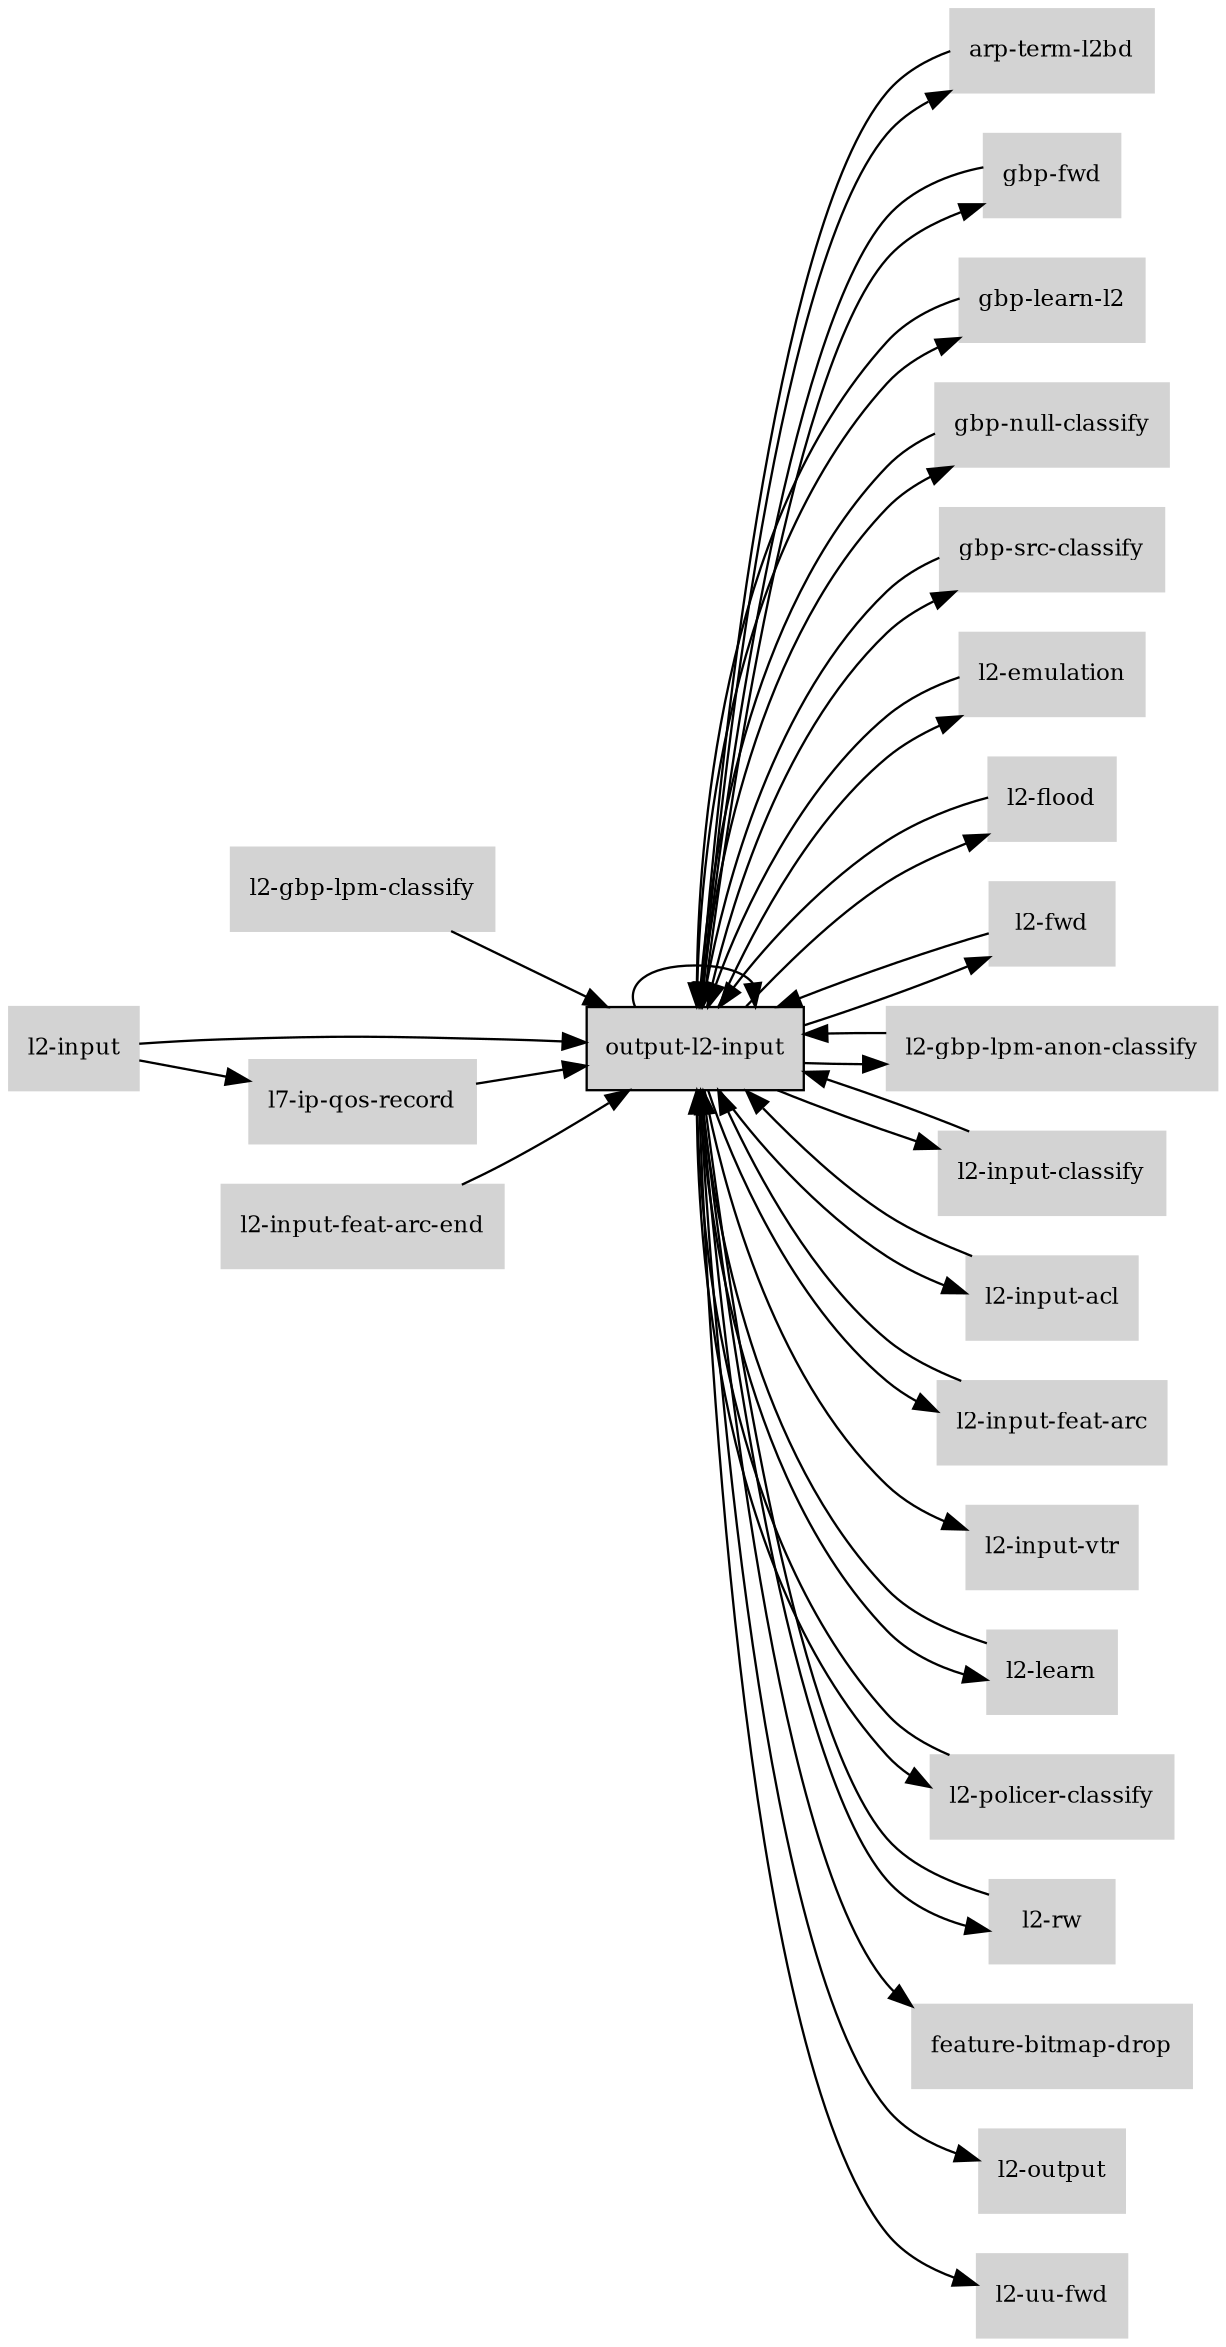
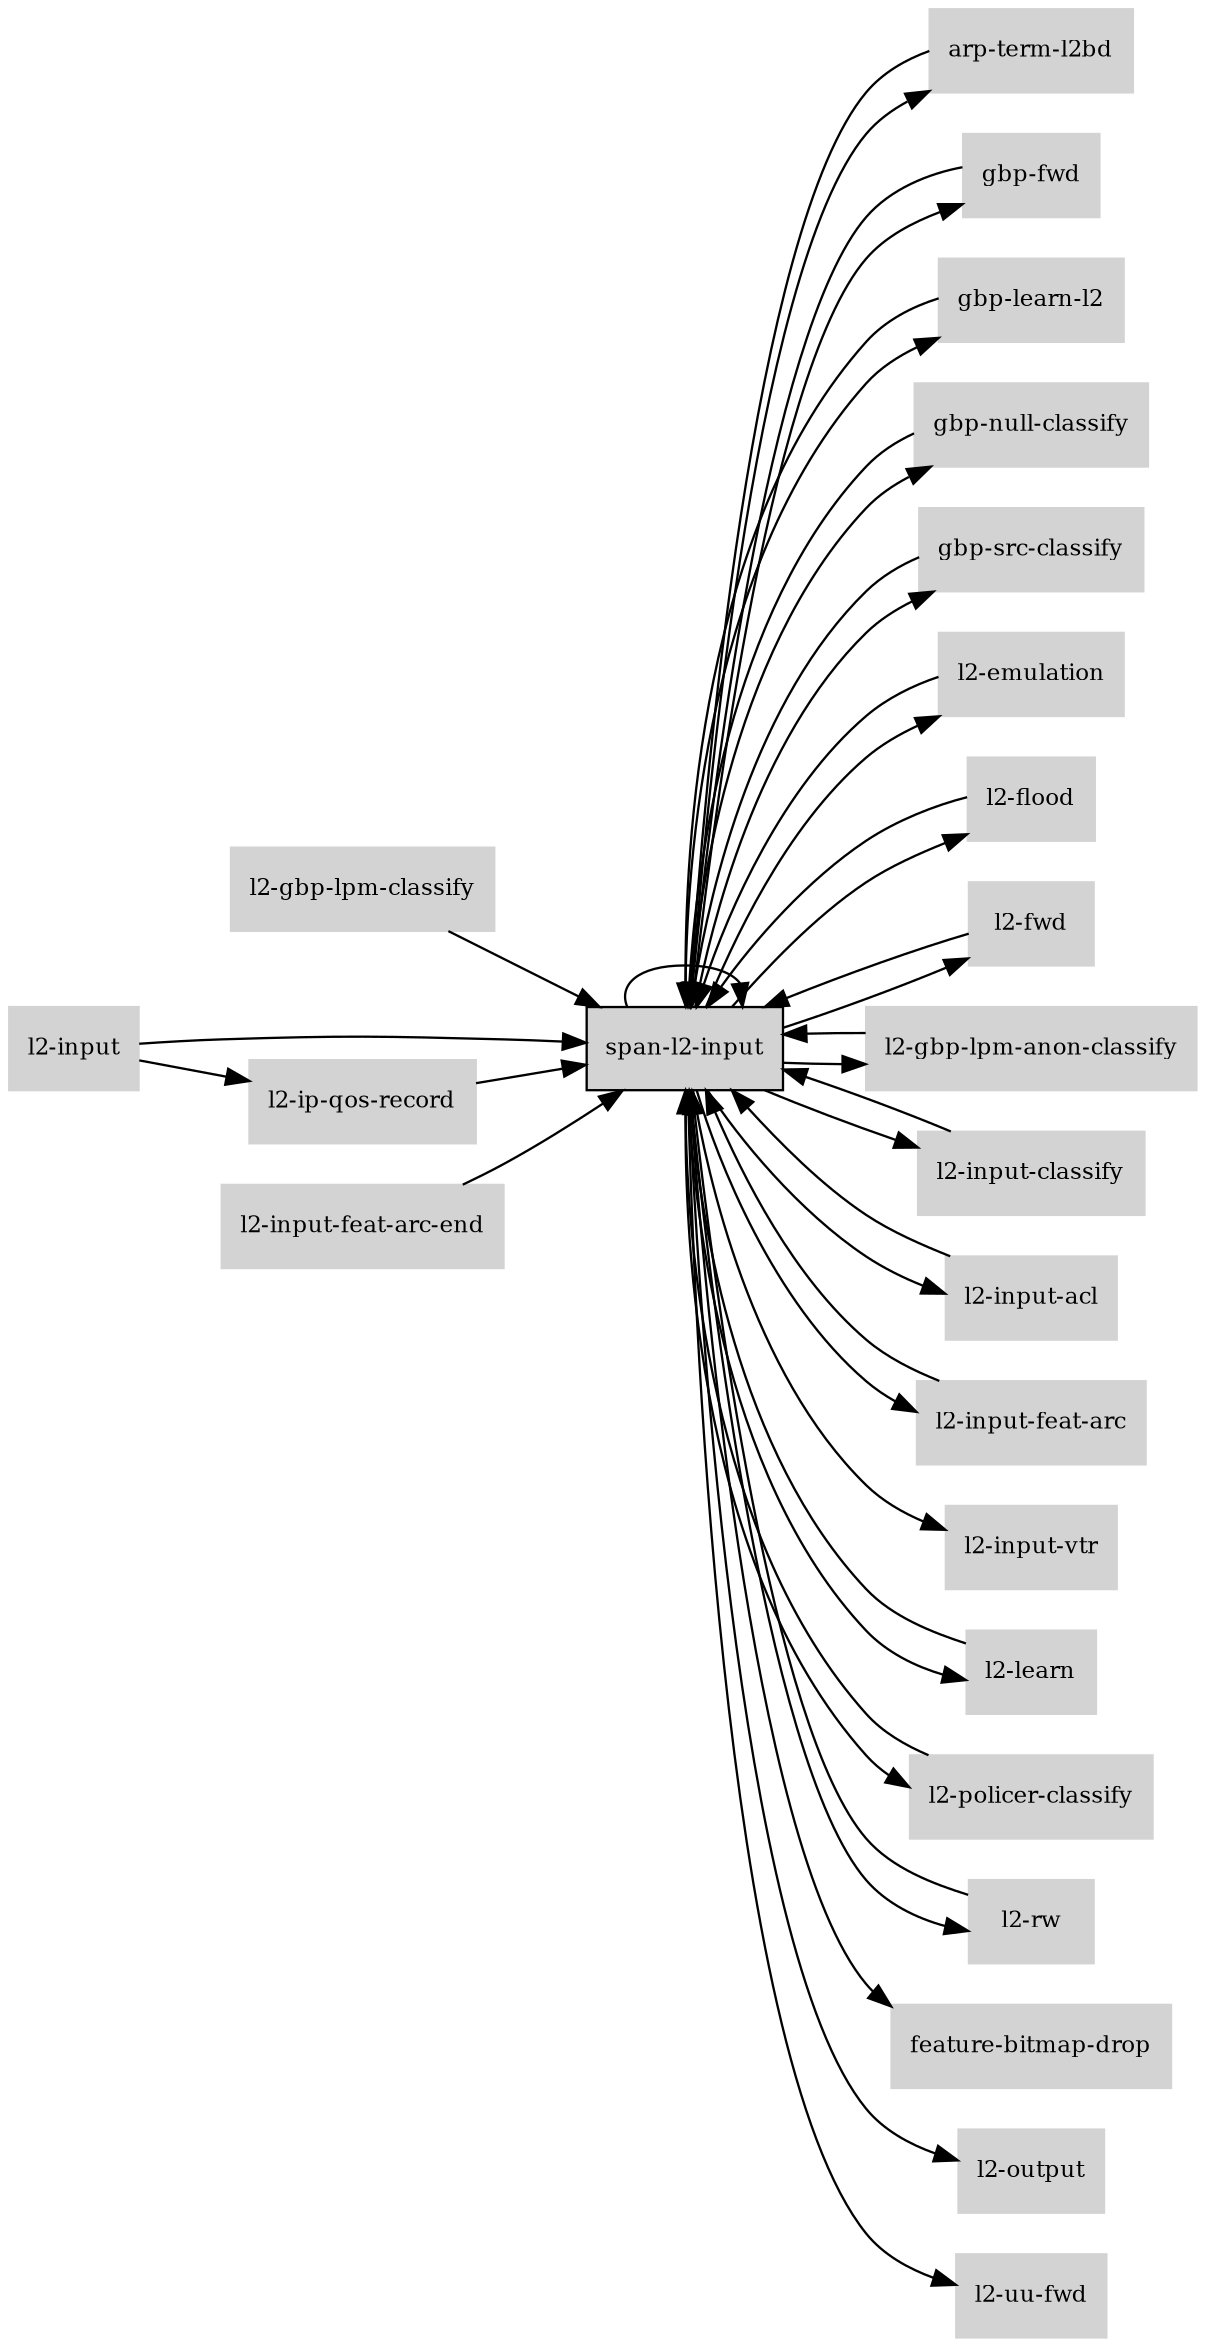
node "output-l2-input": label "output-l2-input" -> "span-l2-input"
node "l7-ip-qos-record": label "l7-ip-qos-record" -> "l2-ip-qos-record"
